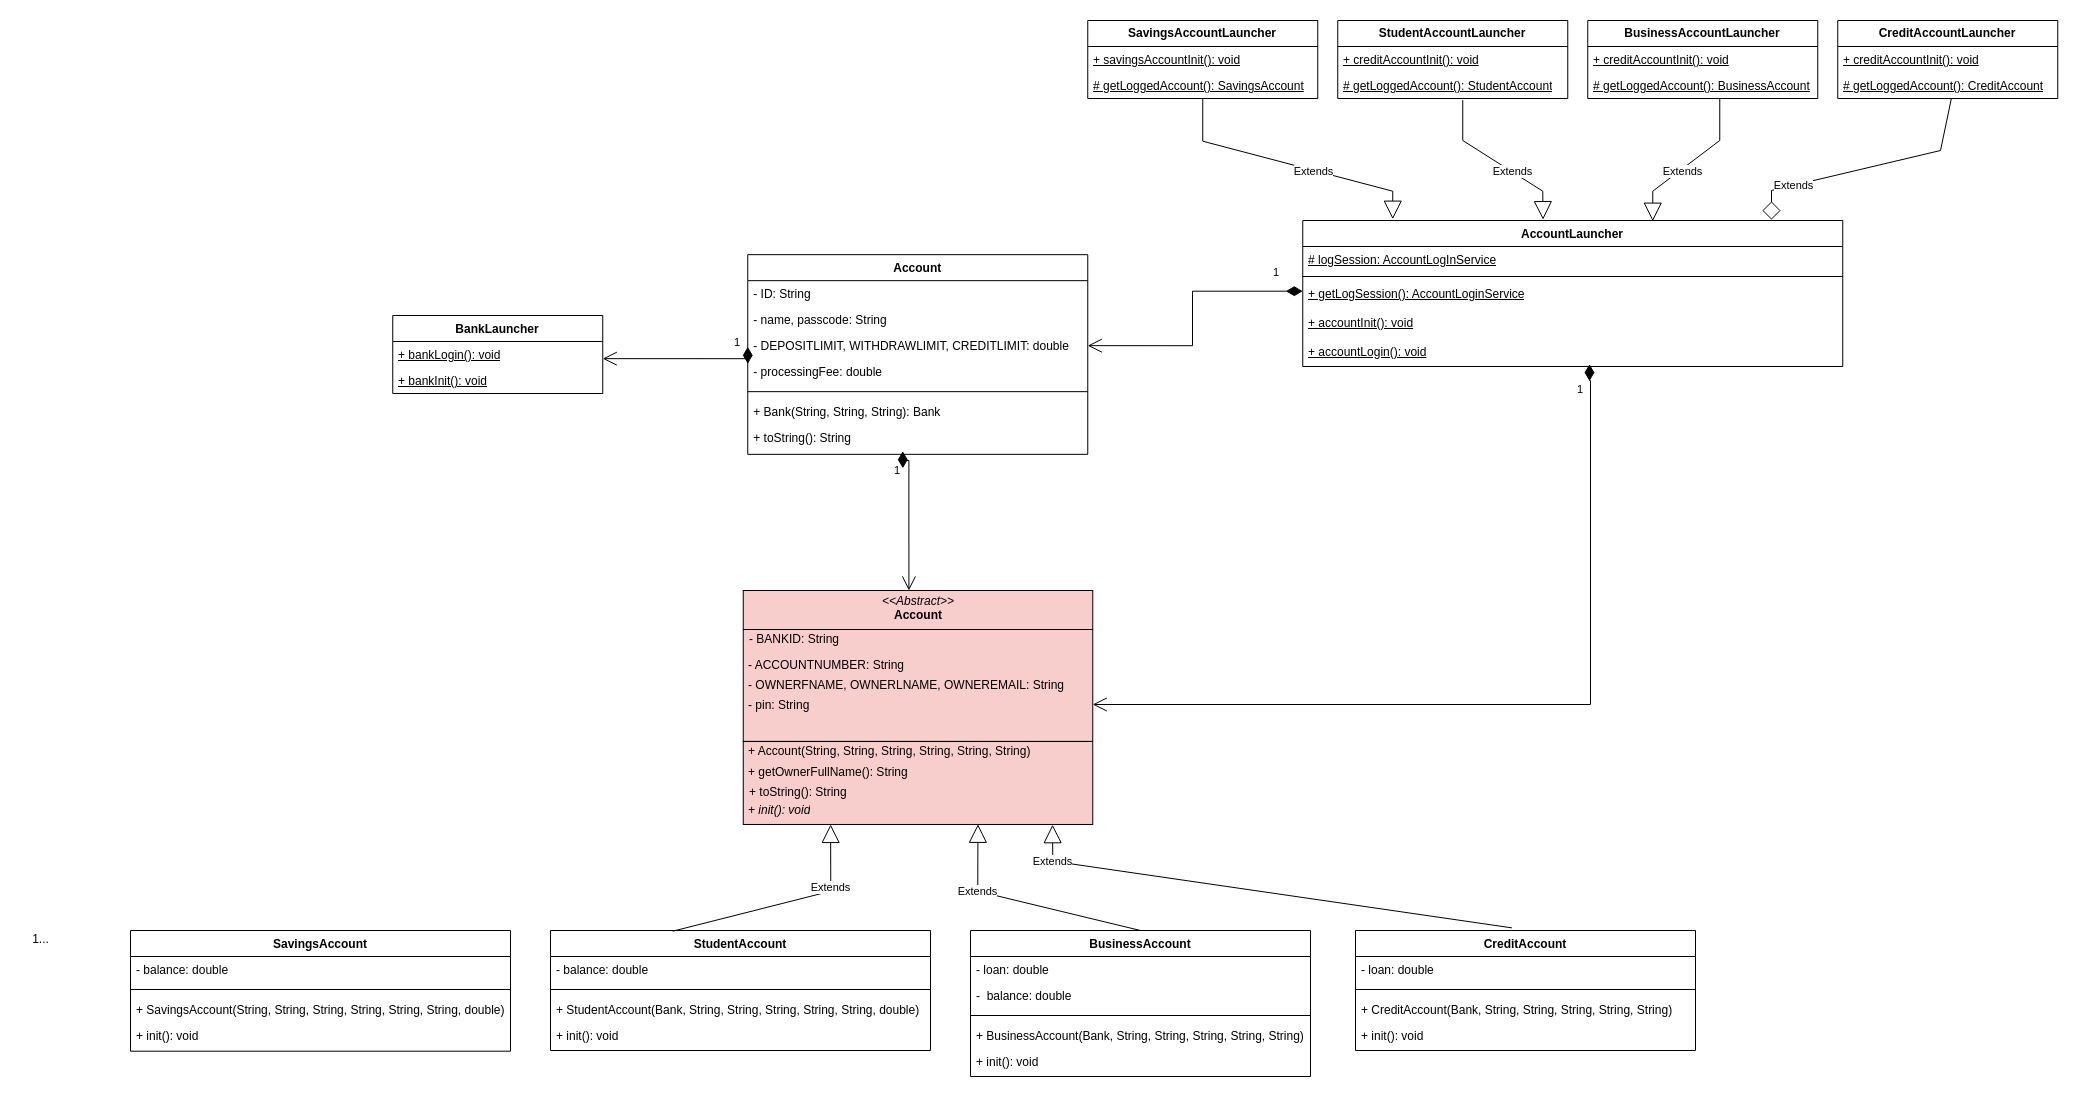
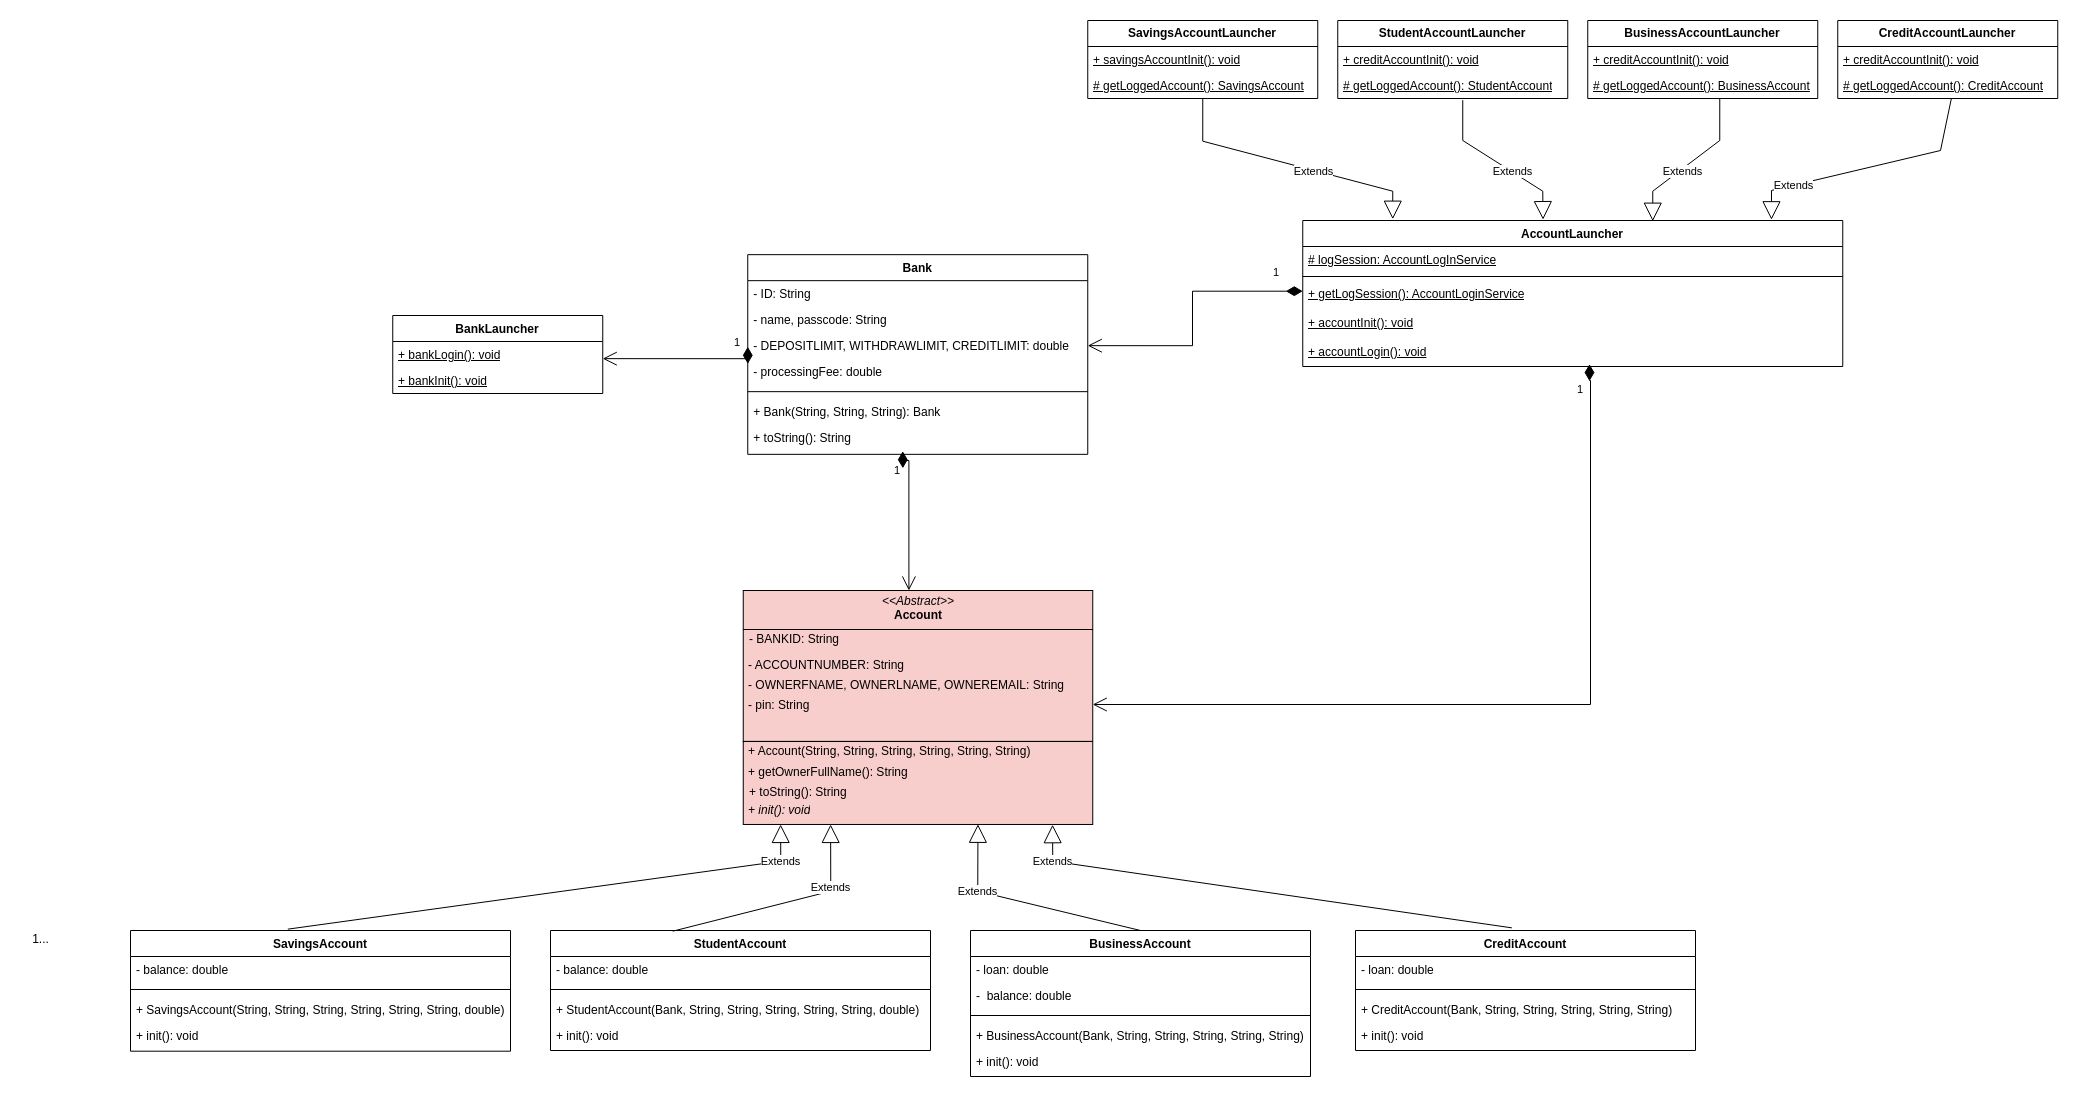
edge "# getLoggedAccount(): CreditAccount" -> "AccountLauncher": arrowhead diamond -> block
node "Account": label "Account" -> "Bank"
edge "SavingsAccount" -> "<<Abstract>> Account": added, label "Extends"
